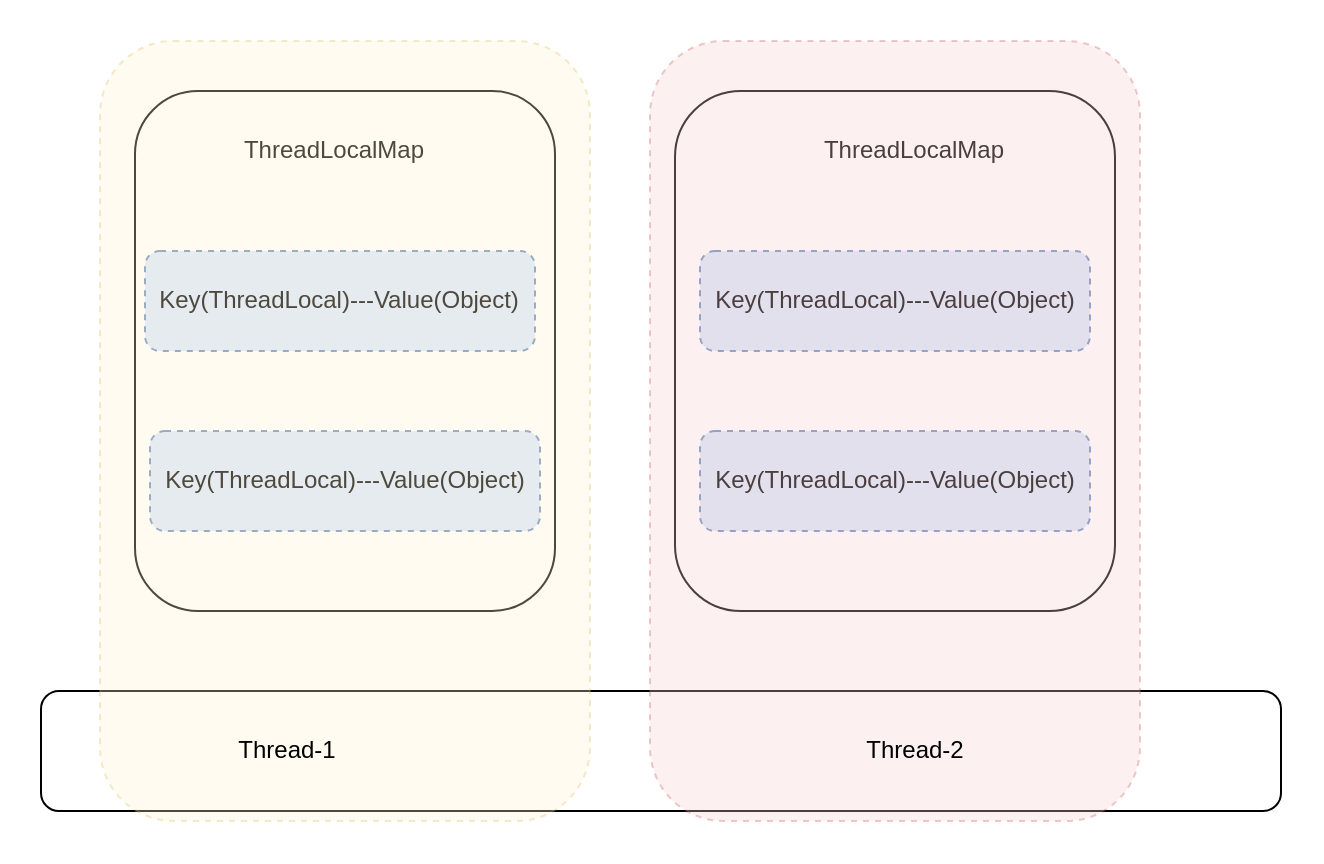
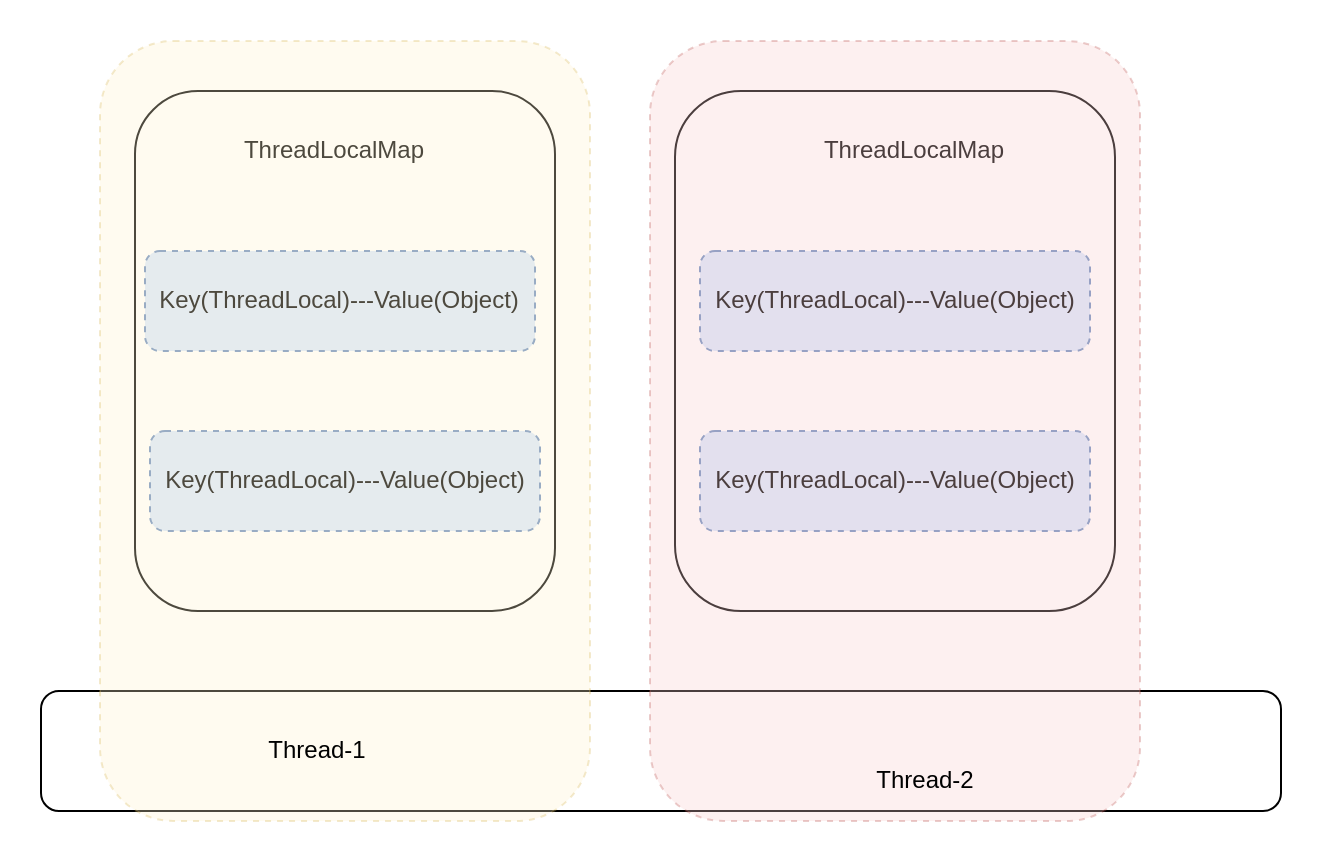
node "Thread-1": moved (288, 751) -> (318, 751)
node "Thread-2": moved (915, 751) -> (925, 781)
